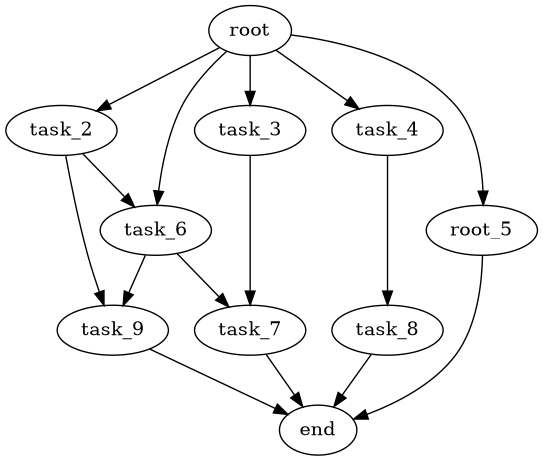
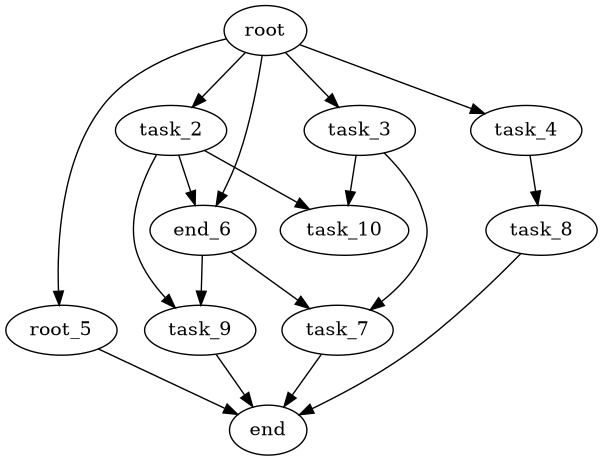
node "task_6": label "task_6" -> "end_6"
node "task_10": added
